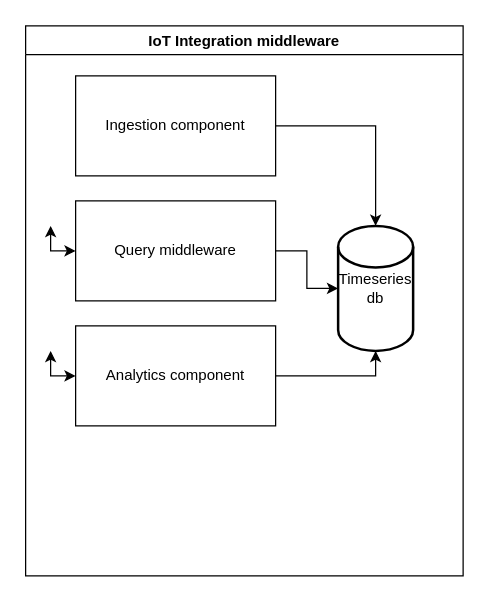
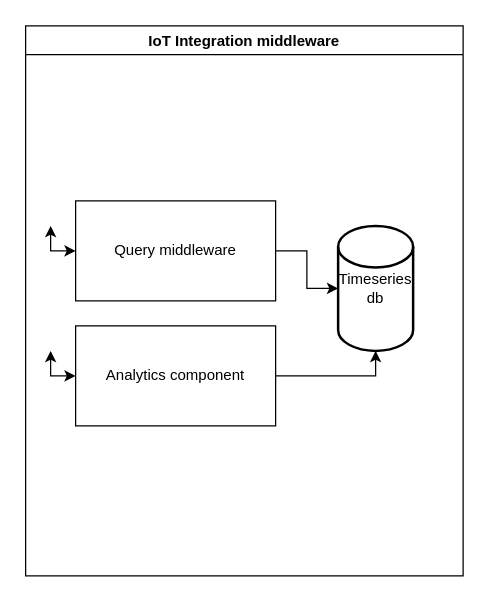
node "Ingestion component": removed
edge "Ingestion component" -> "Timeseries db": removed
